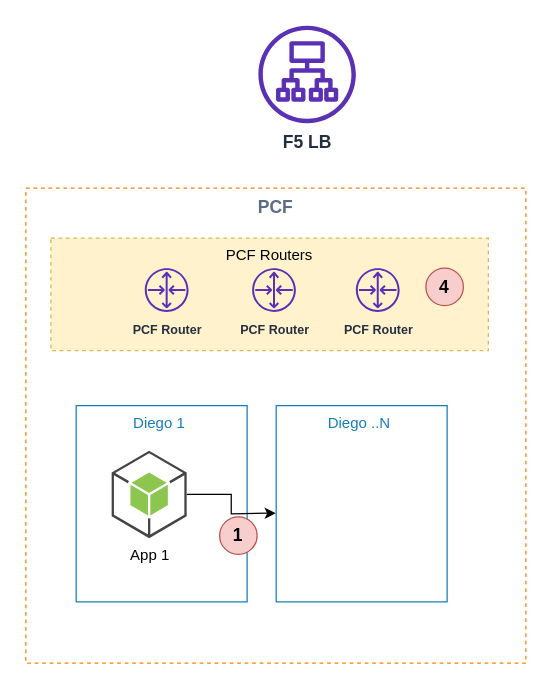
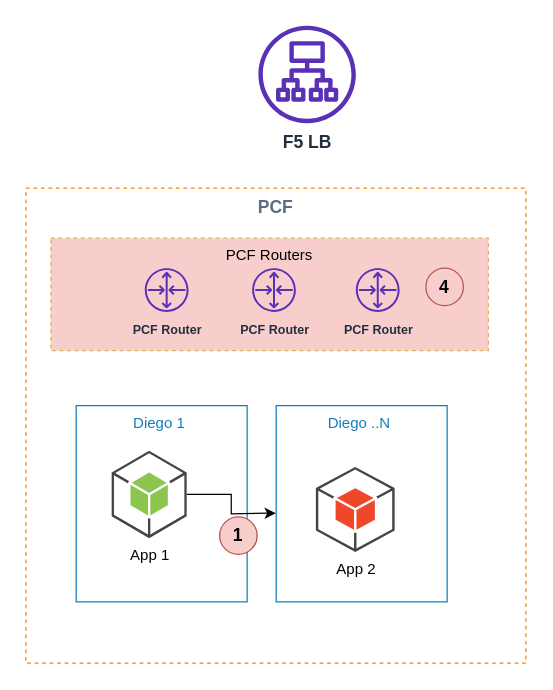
node "PCF Routers": fillcolor #fff2cc -> #f8cecc
node "App 2": added
